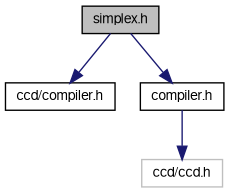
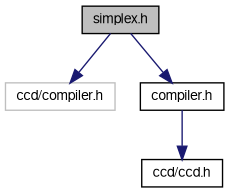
node "ccd/compiler.h": color black -> grey75
node "ccd/ccd.h": color grey75 -> black
